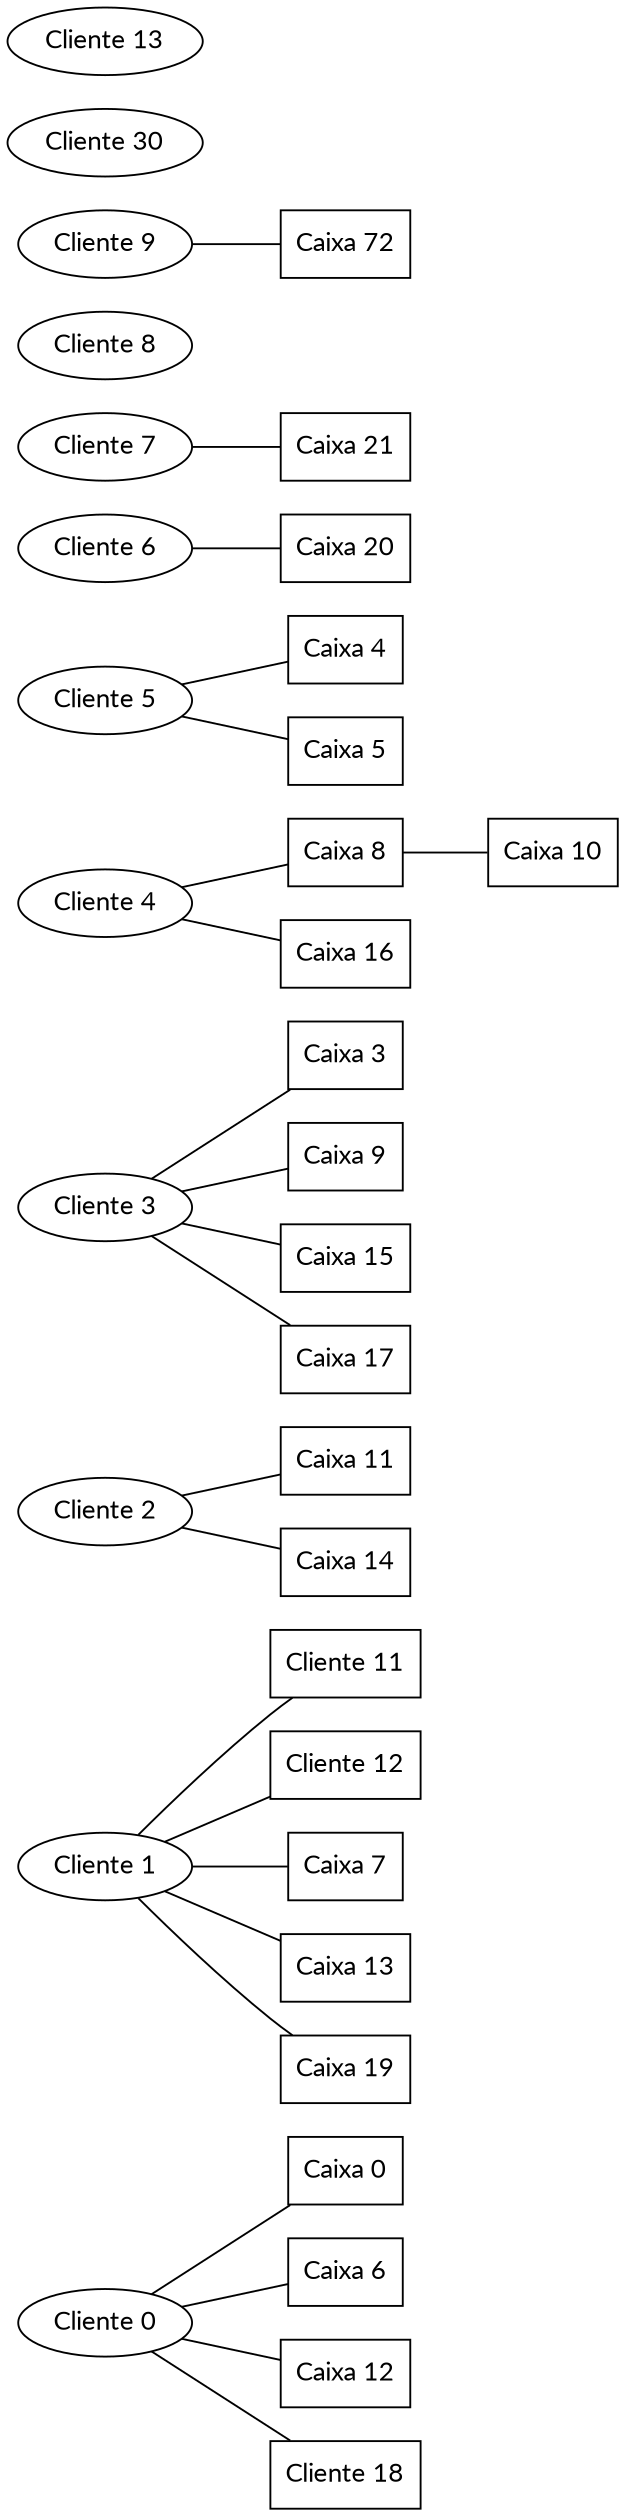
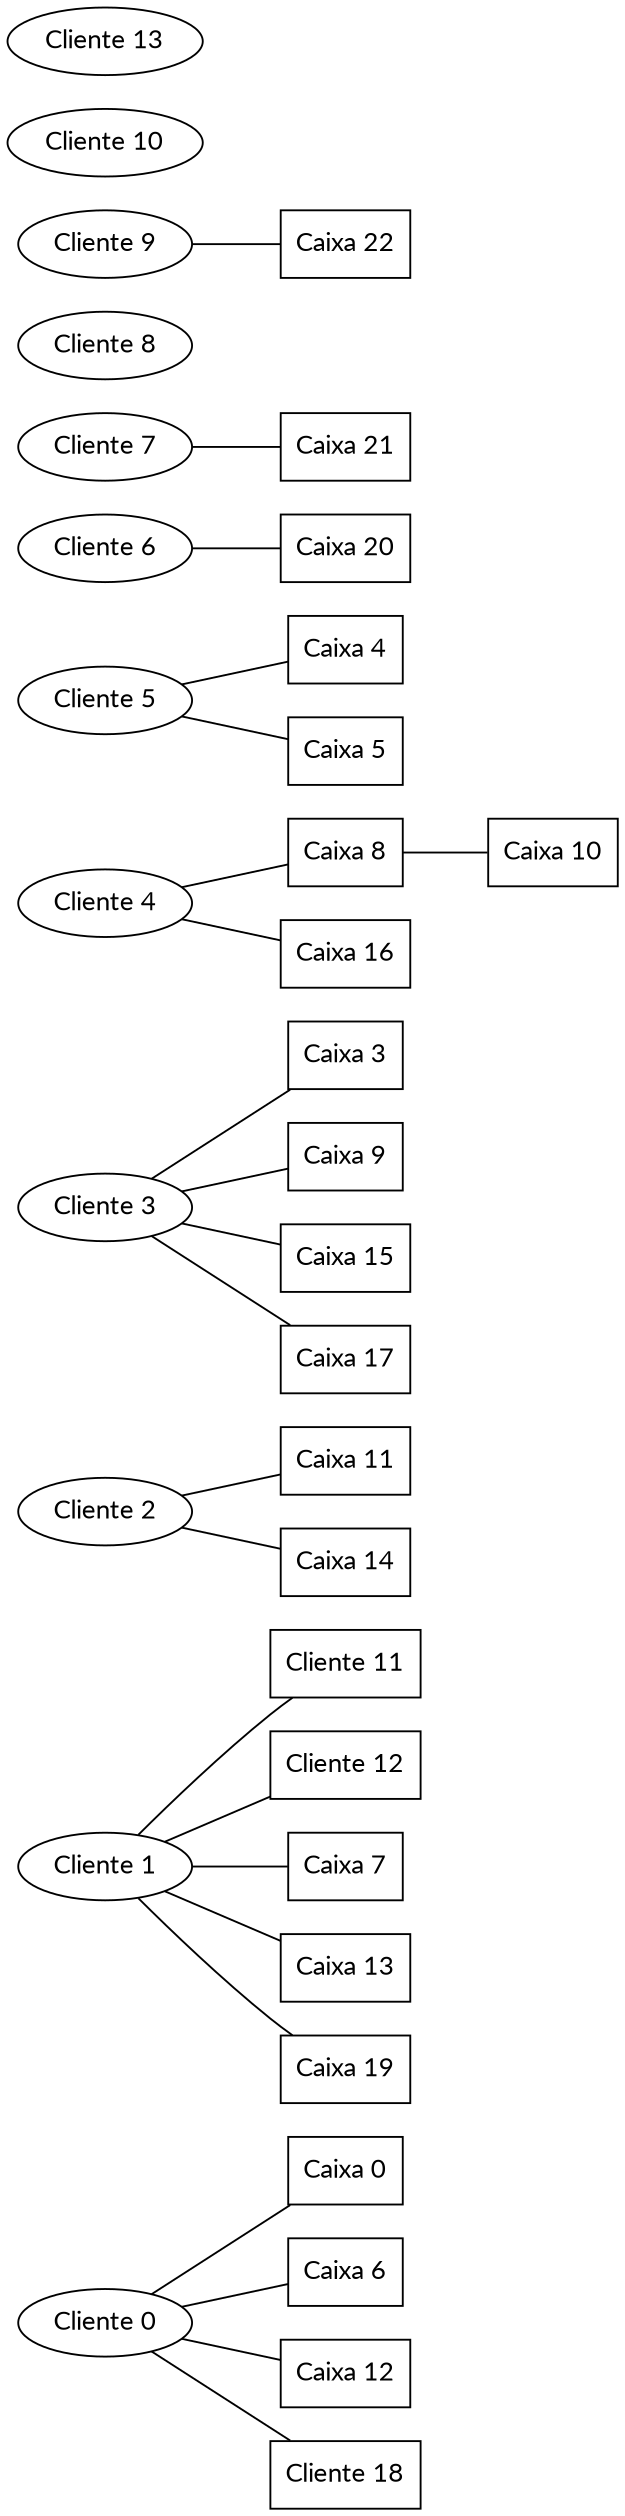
node "Cliente 30": label "Cliente 30" -> "Cliente 10"
node "Caixa 72": label "Caixa 72" -> "Caixa 22"
